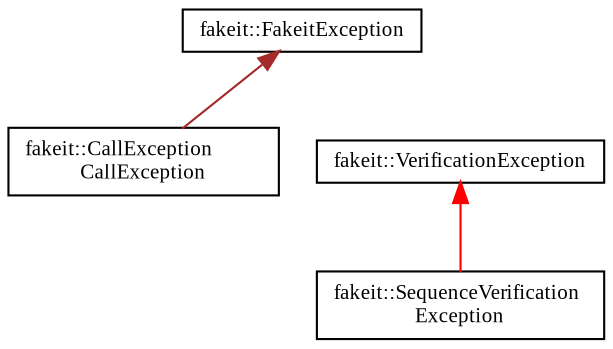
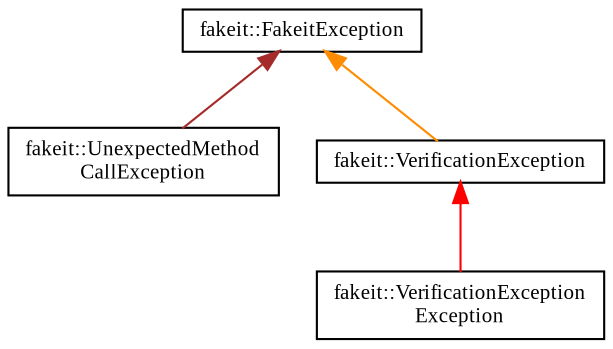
edge "fakeit::VerificationException" -> "fakeit::FakeitException": added
node "fakeit::CallException CallException": label "fakeit::CallException CallException" -> "fakeit::UnexpectedMethod CallException"
node "fakeit::SequenceVerification Exception": label "fakeit::SequenceVerification Exception" -> "fakeit::VerificationException Exception"
